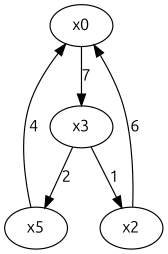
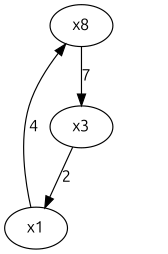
node "x0": label "x0" -> "x8"
node "x5": label "x5" -> "x1"
node "x2": removed
